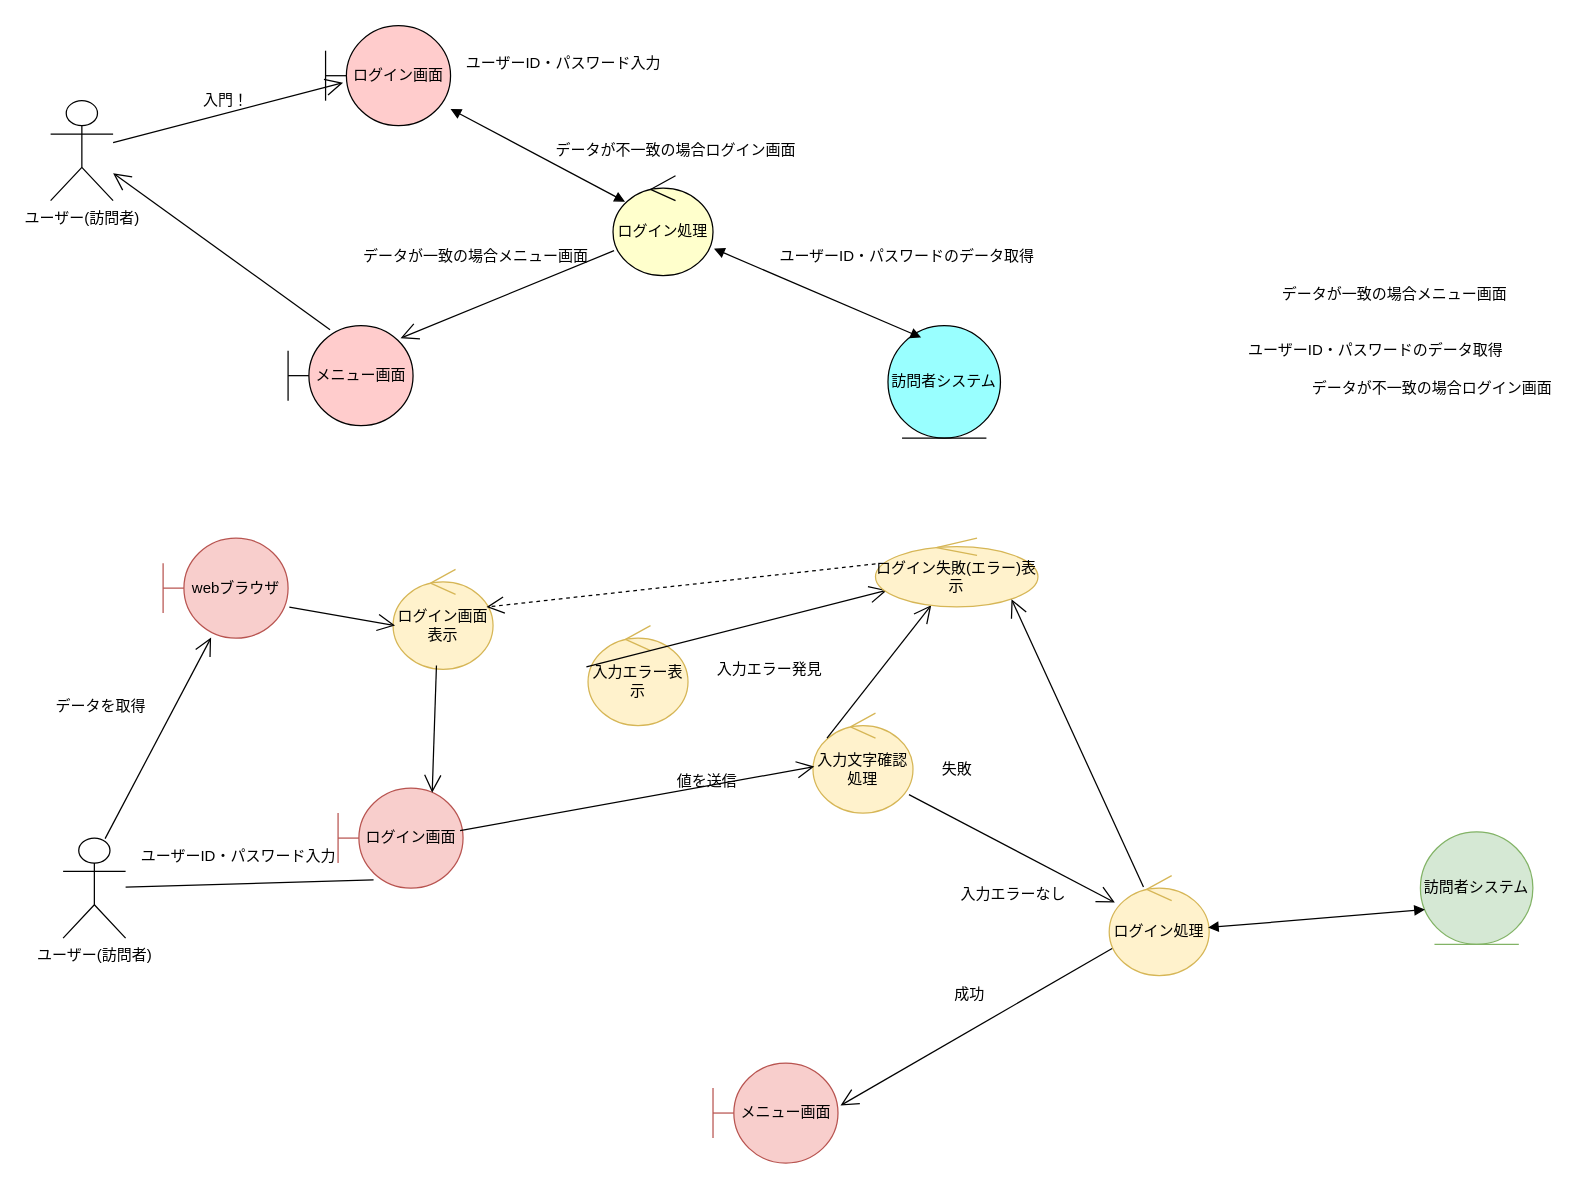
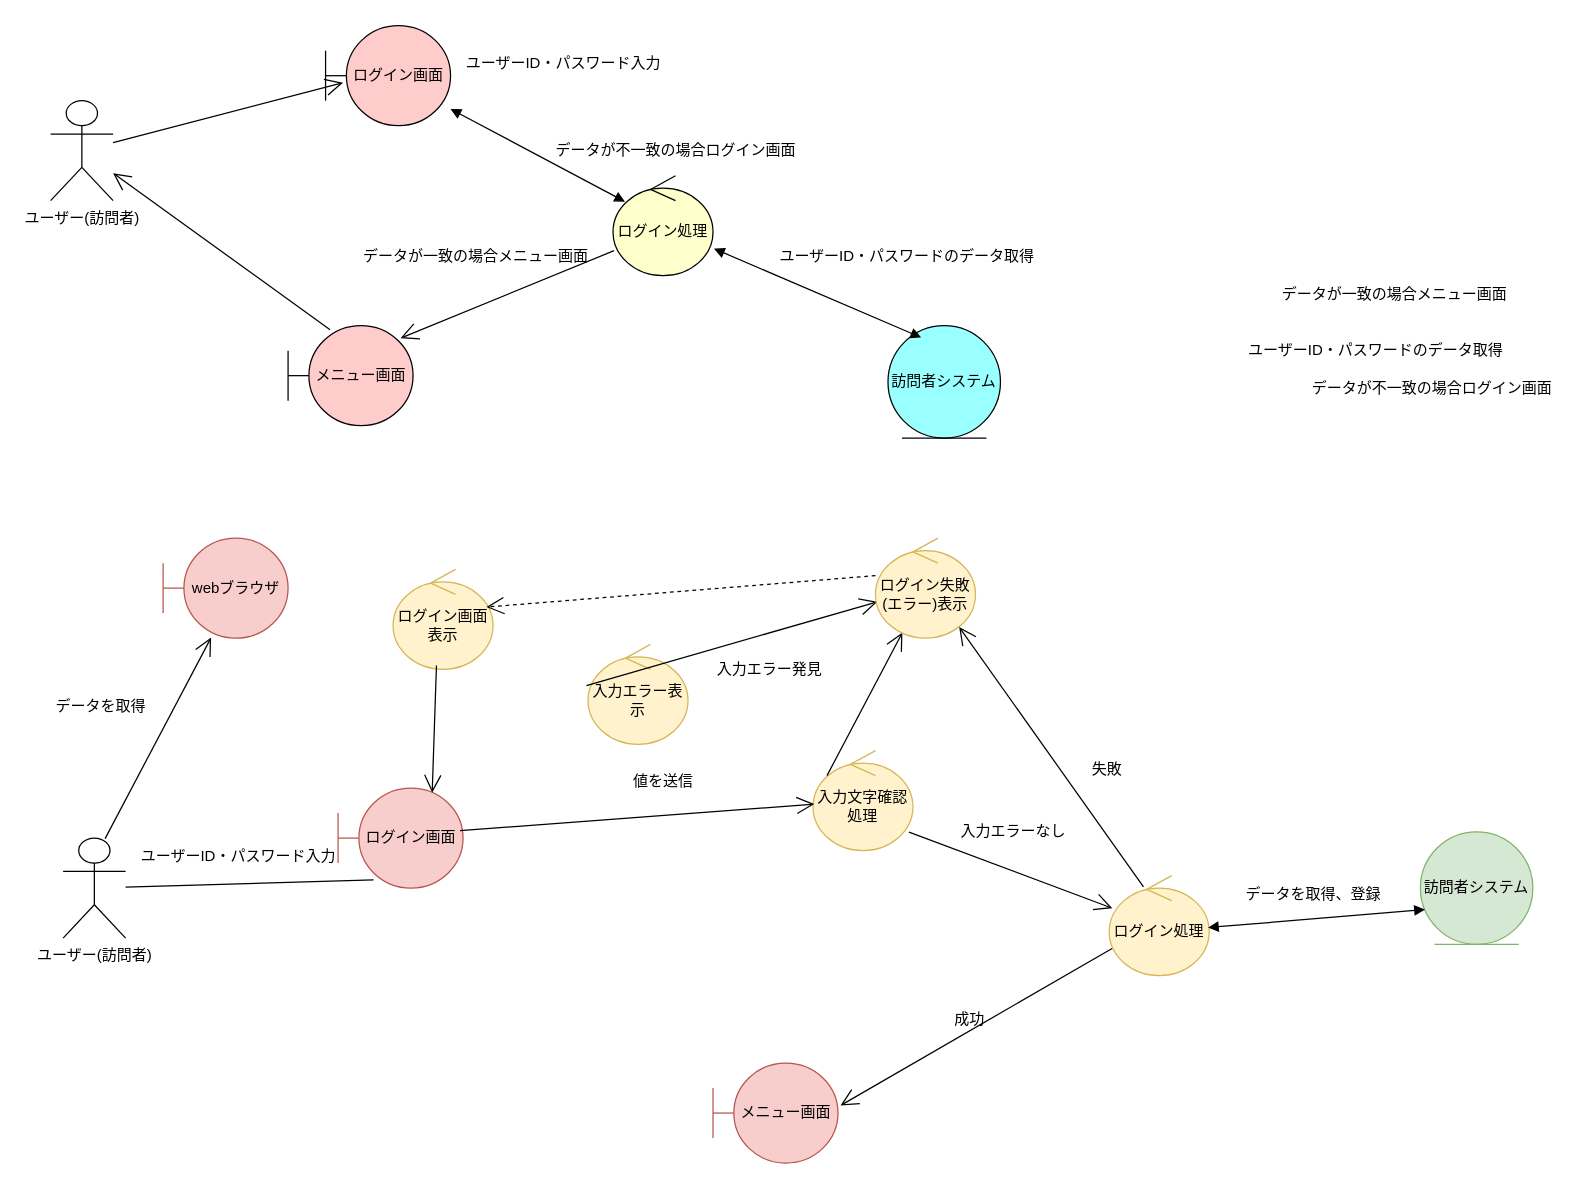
node "入門！": removed
node "ログイン失敗(エラー)表示": size 163x69 -> 100x100
edge "webブラウザ" -> "ログイン画面表示": removed
node "入力エラー表示": moved (638, 676) -> (638, 694)
node "入力文字確認処理": moved (863, 763) -> (863, 801)
node "失敗": moved (957, 769) -> (1107, 769)
node "値を送信": moved (707, 782) -> (663, 782)
node "入力エラーなし": moved (1013, 894) -> (1013, 832)
node "データを取得、登録": added
node "成功": moved (969, 994) -> (969, 1019)
